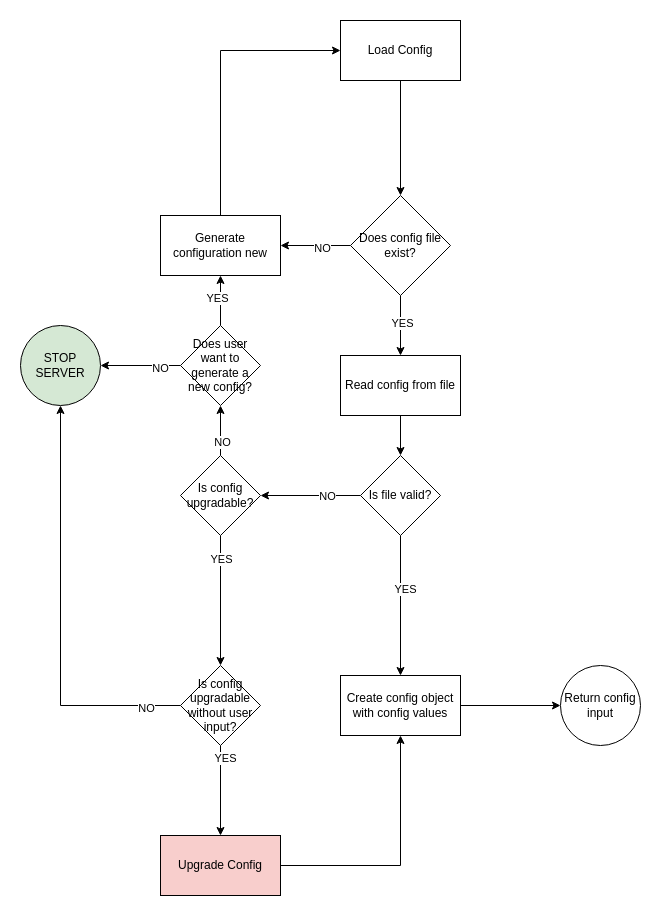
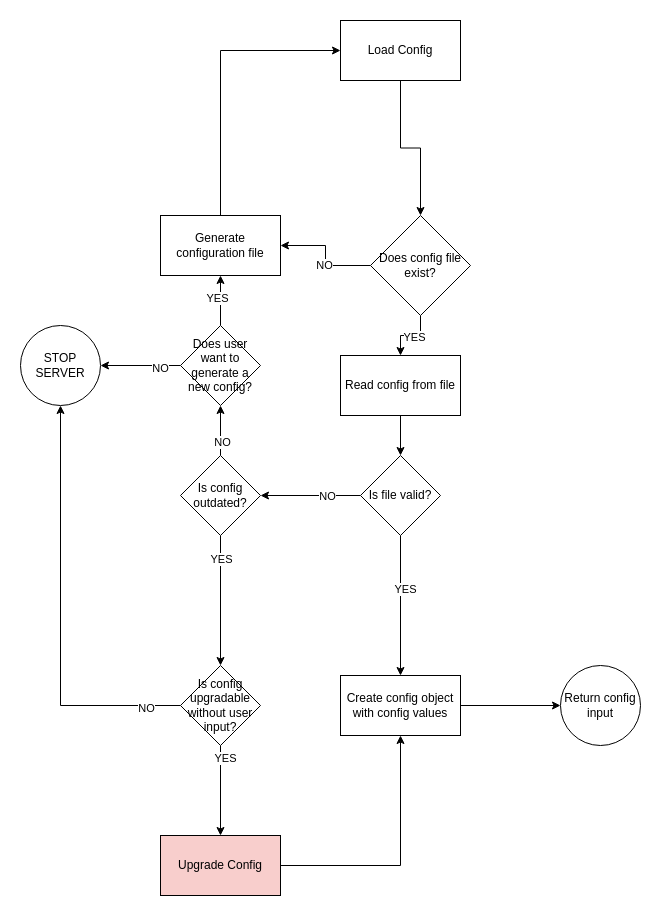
node "Generate configuration new": label "Generate configuration new" -> "Generate configuration file"
node "Does config file exist?": moved (401, 246) -> (421, 266)
node "STOP SERVER": fillcolor #d5e8d4 -> #ffffff
node "Is config upgradable?": label "Is config upgradable?" -> "Is config outdated?"
